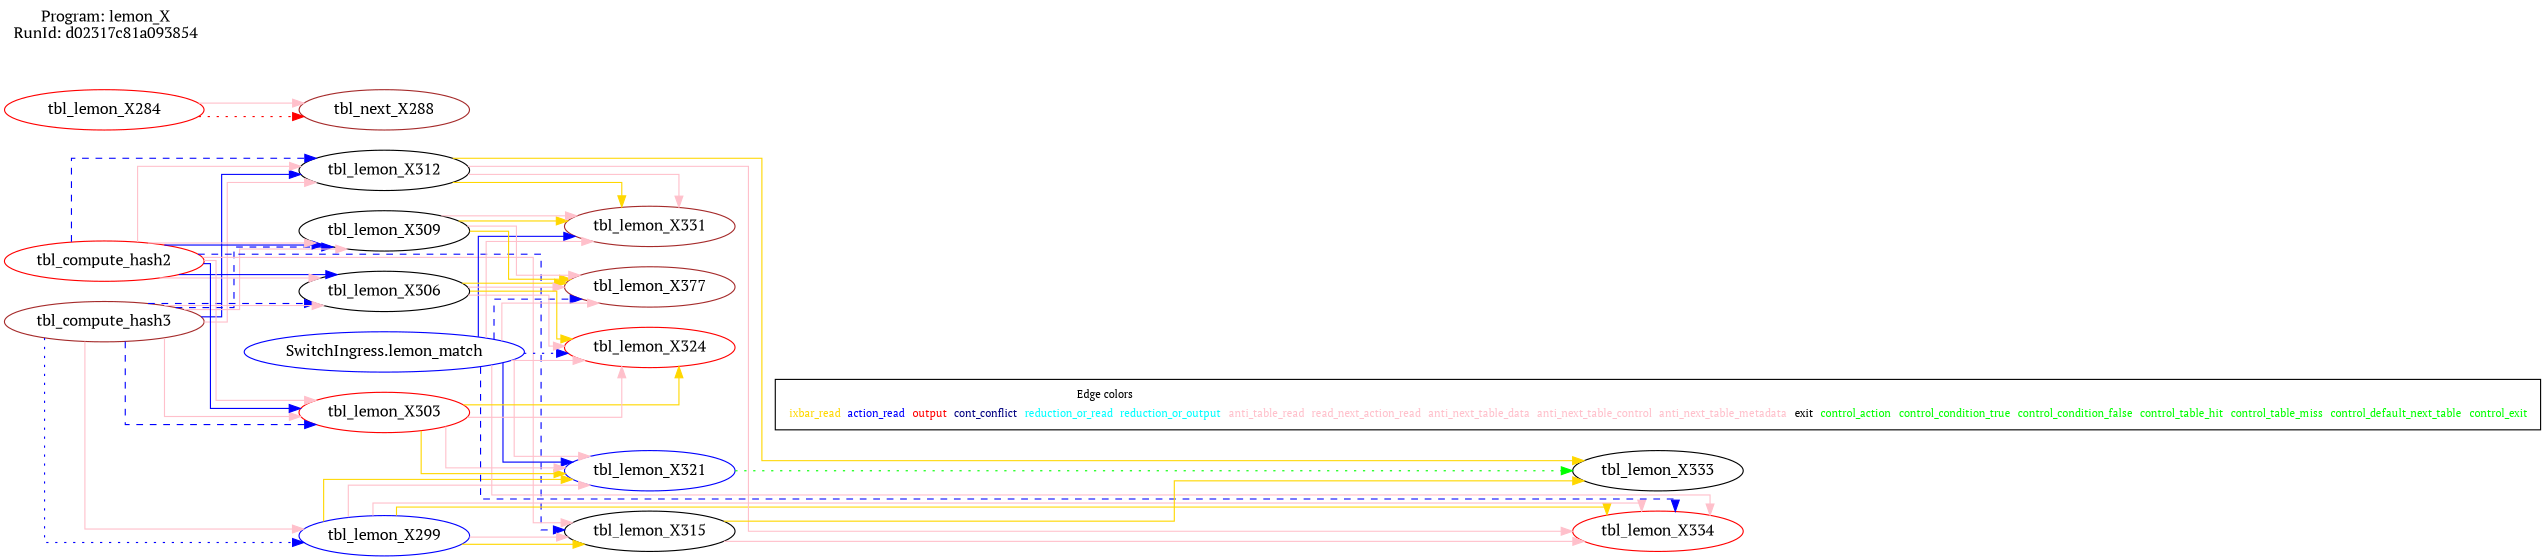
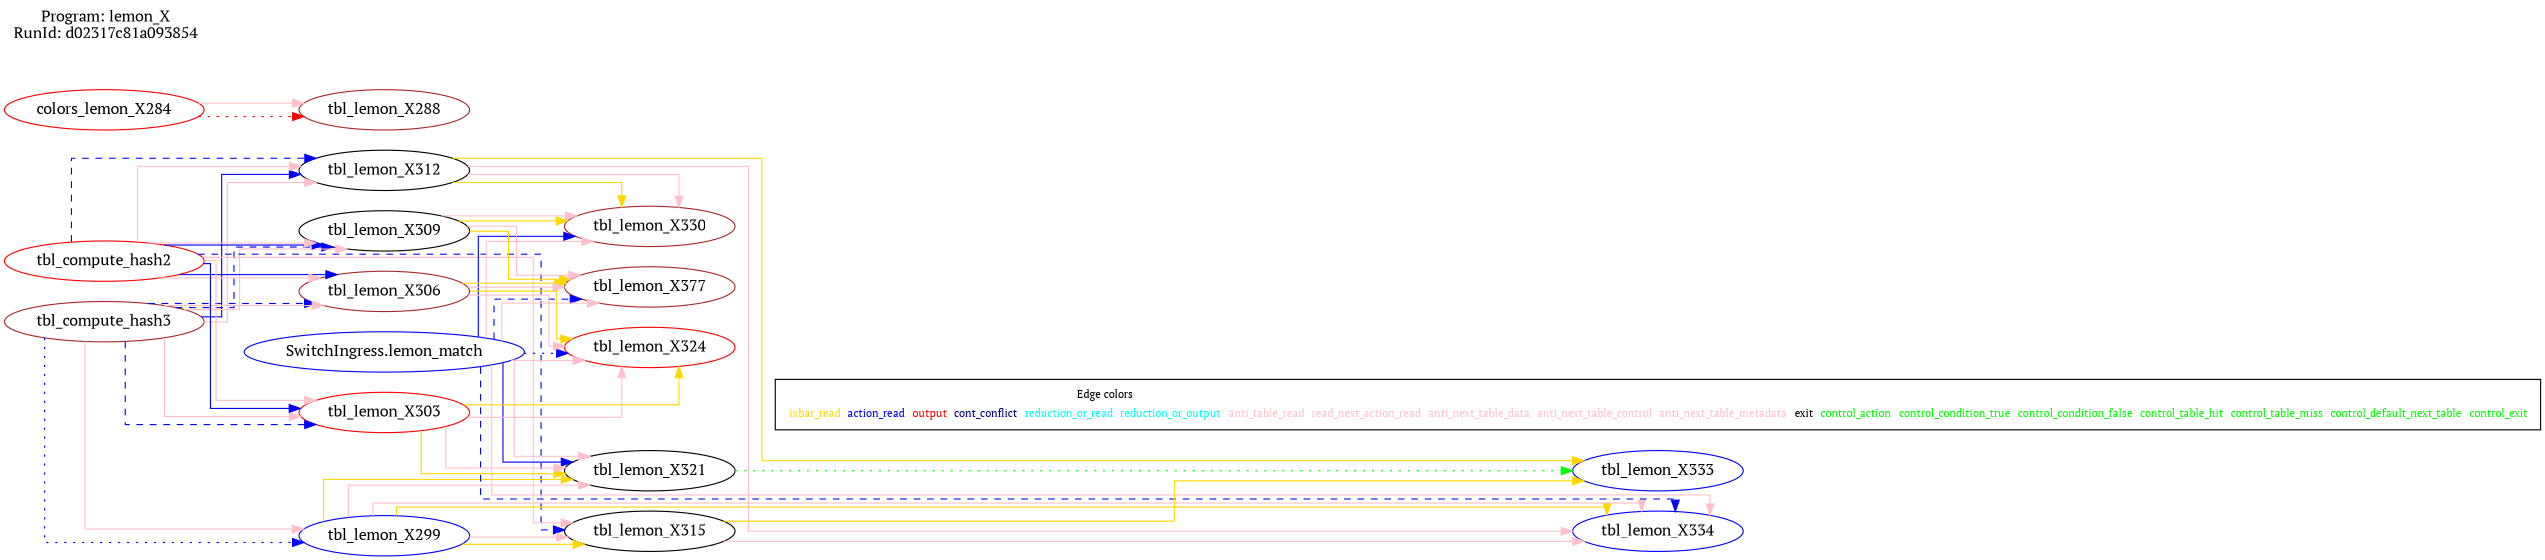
node "tbl_lemon_X284": label "tbl_lemon_X284" -> "colors_lemon_X284"
node "tbl_next_X288": label "tbl_next_X288" -> "tbl_lemon_X288"
node "tbl_lemon_X331": label "tbl_lemon_X331" -> "tbl_lemon_X330"
node "tbl_lemon_X306": color black -> brown
node "tbl_lemon_X321": color blue -> black
node "tbl_lemon_X333": color black -> blue
node "tbl_lemon_X334": color red -> blue
